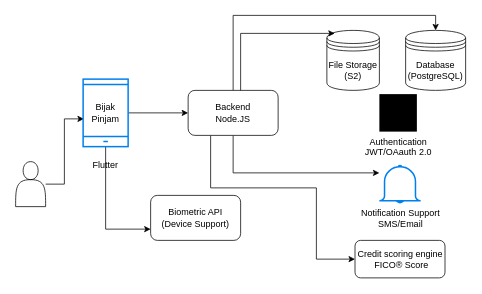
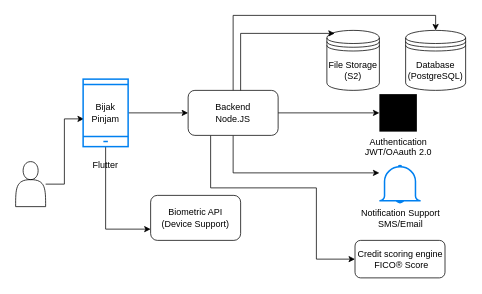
edge "Backend Node.JS" -> "Authentication JWT/OAauth 2.0": added
